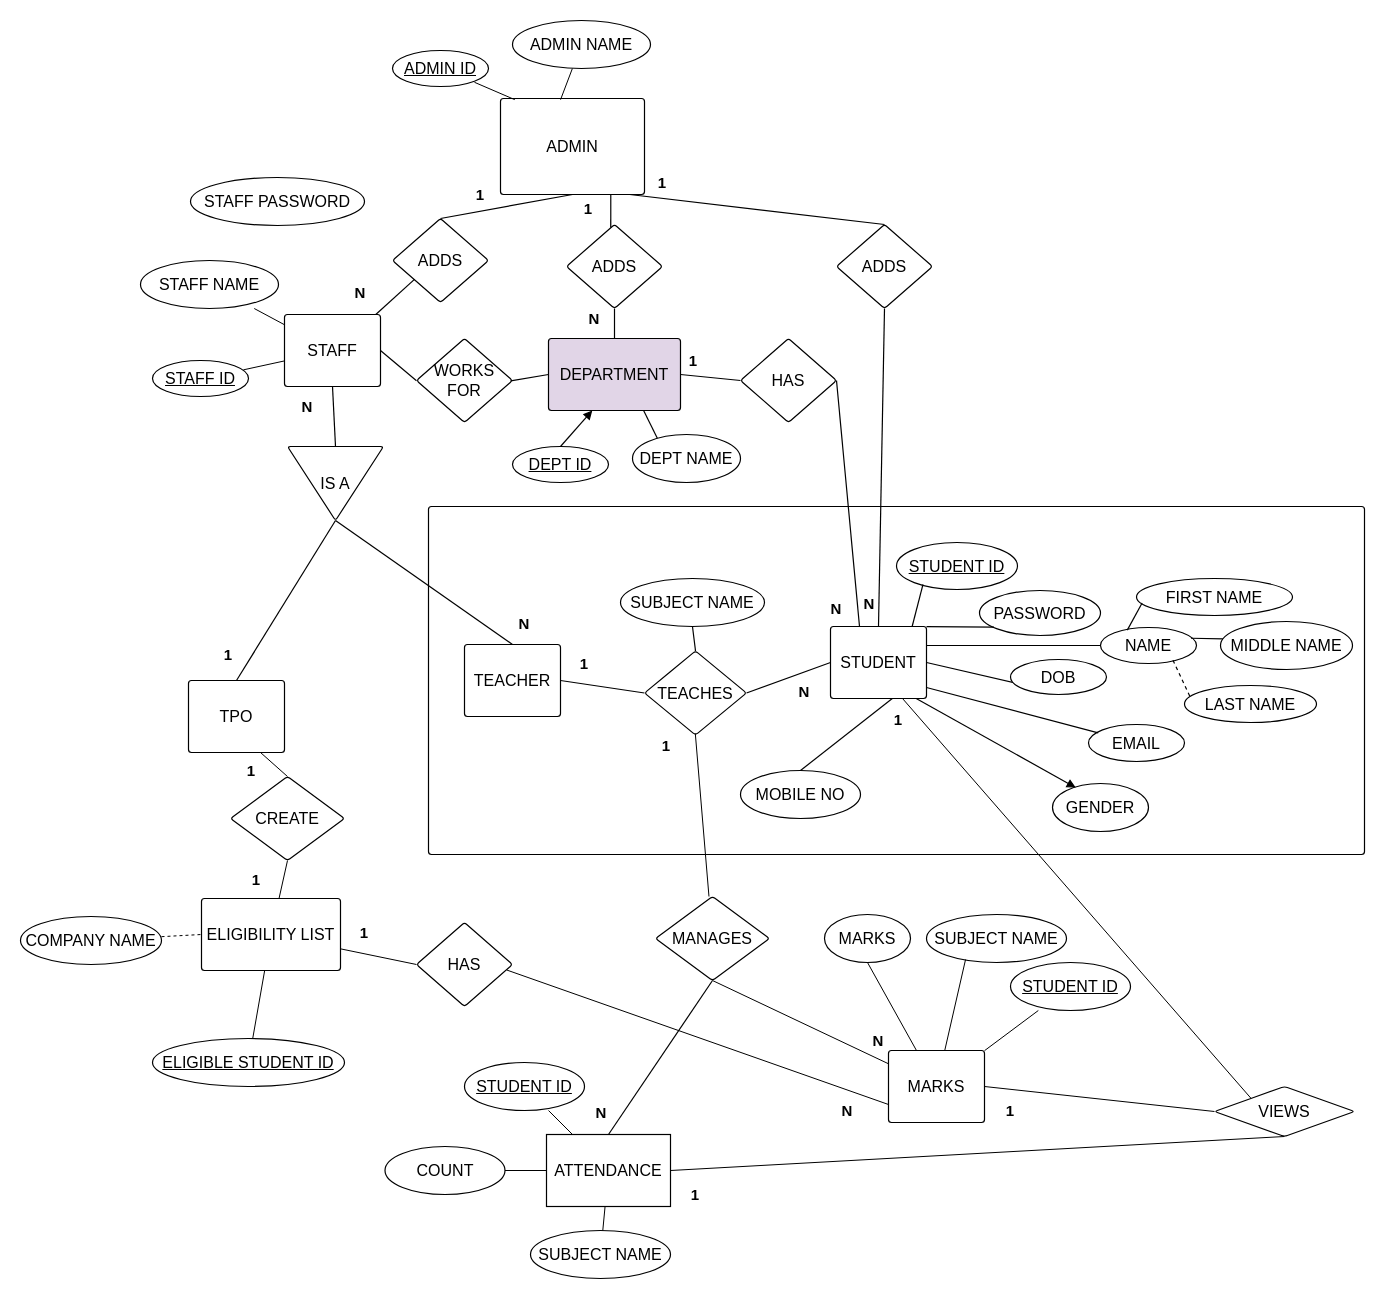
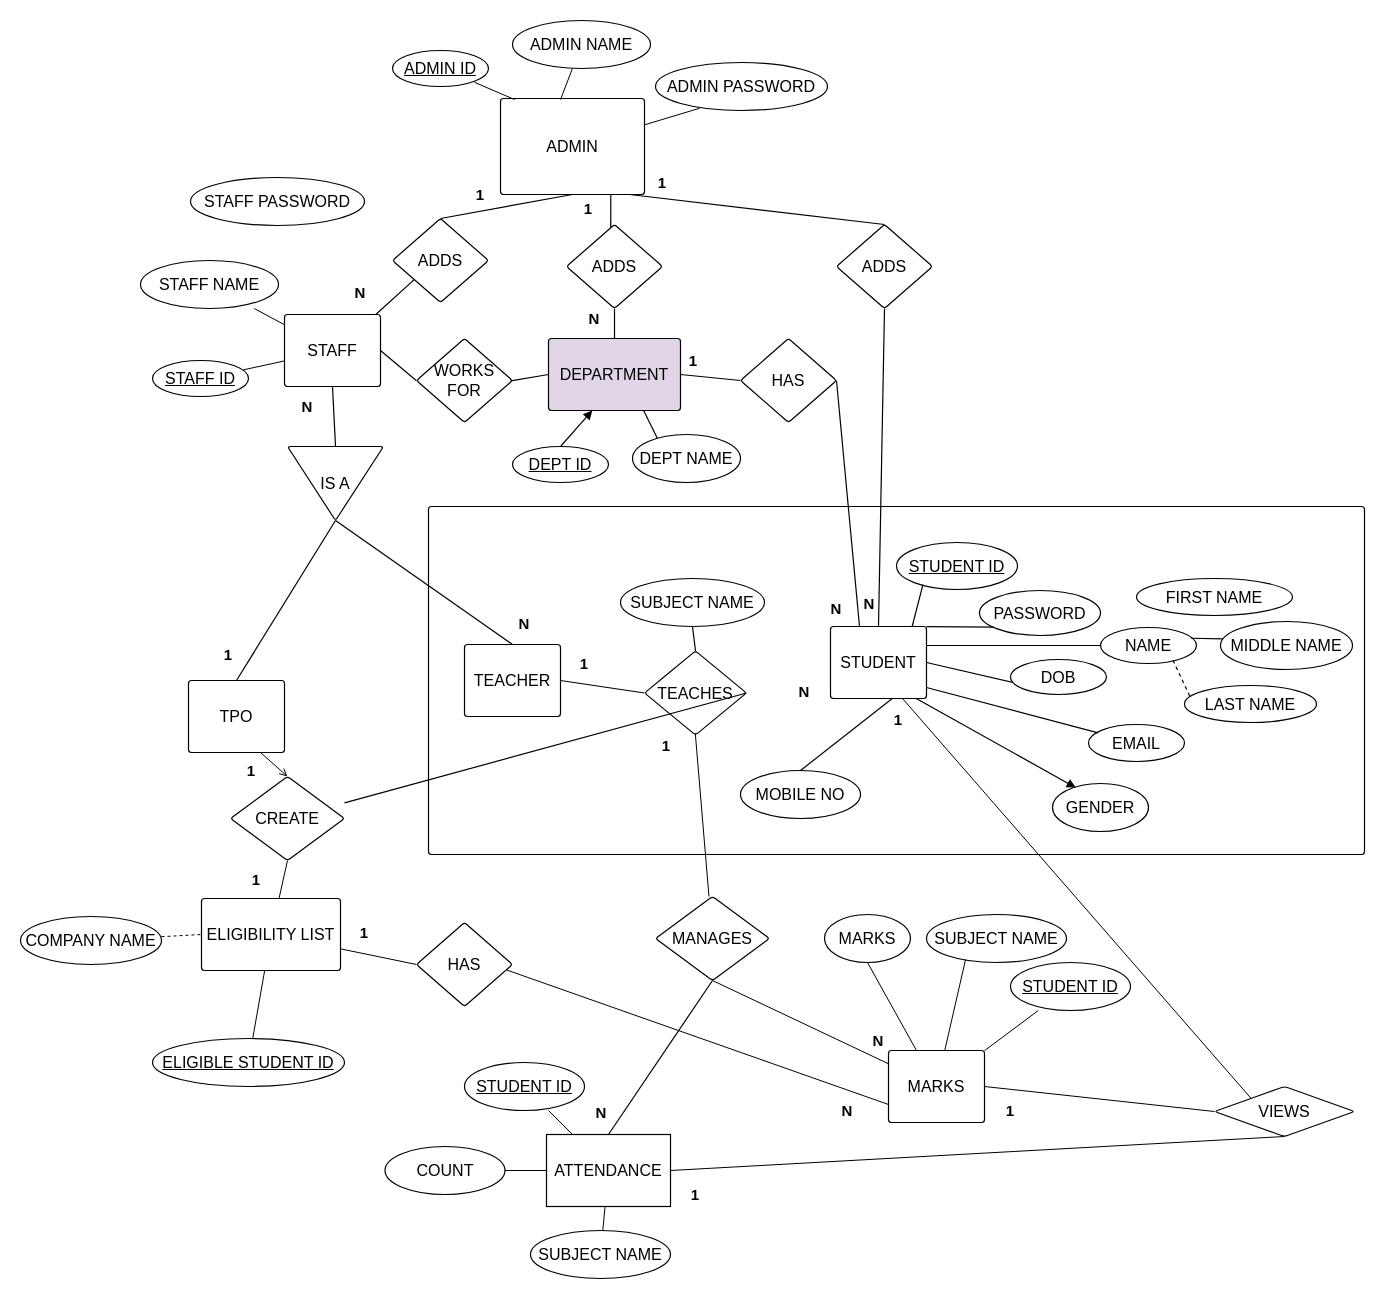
node "ADMIN PASSWORD": added
edge "ADMIN PASSWORD" -- "ADMIN": added
edge "FIRST NAME" -- "NAME": removed
edge "STUDENT" -- "TEACHES": now "CREATE" -- "TEACHES"
edge "TPO" -- "CREATE": arrowhead none -> open
